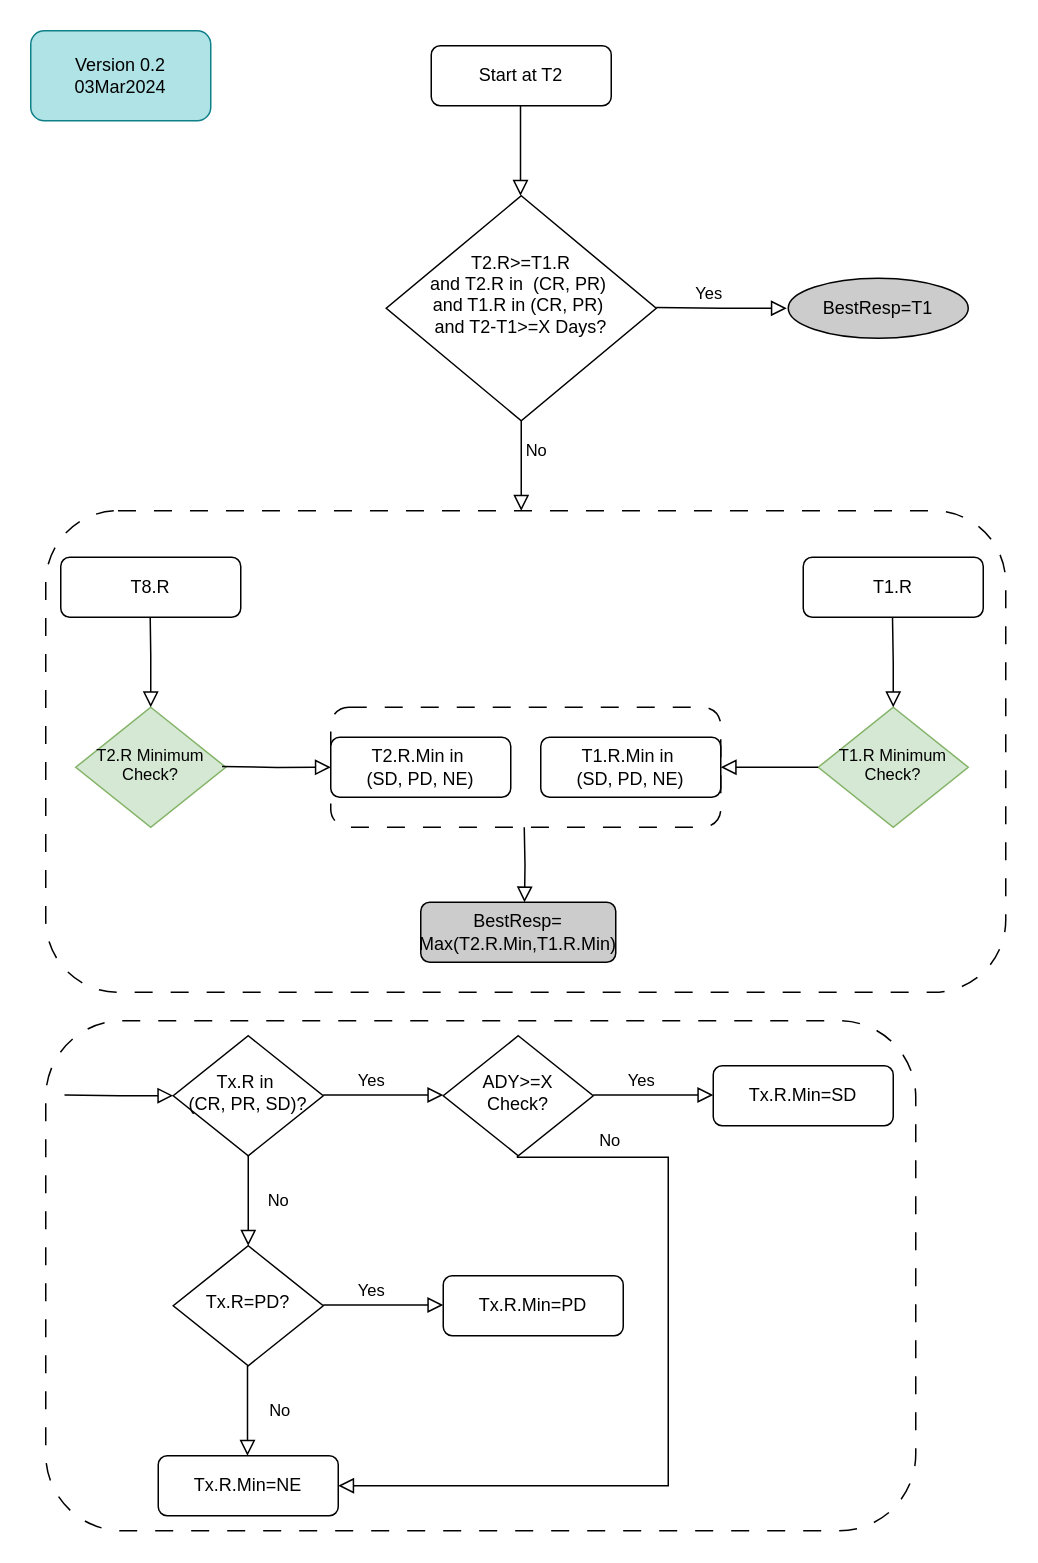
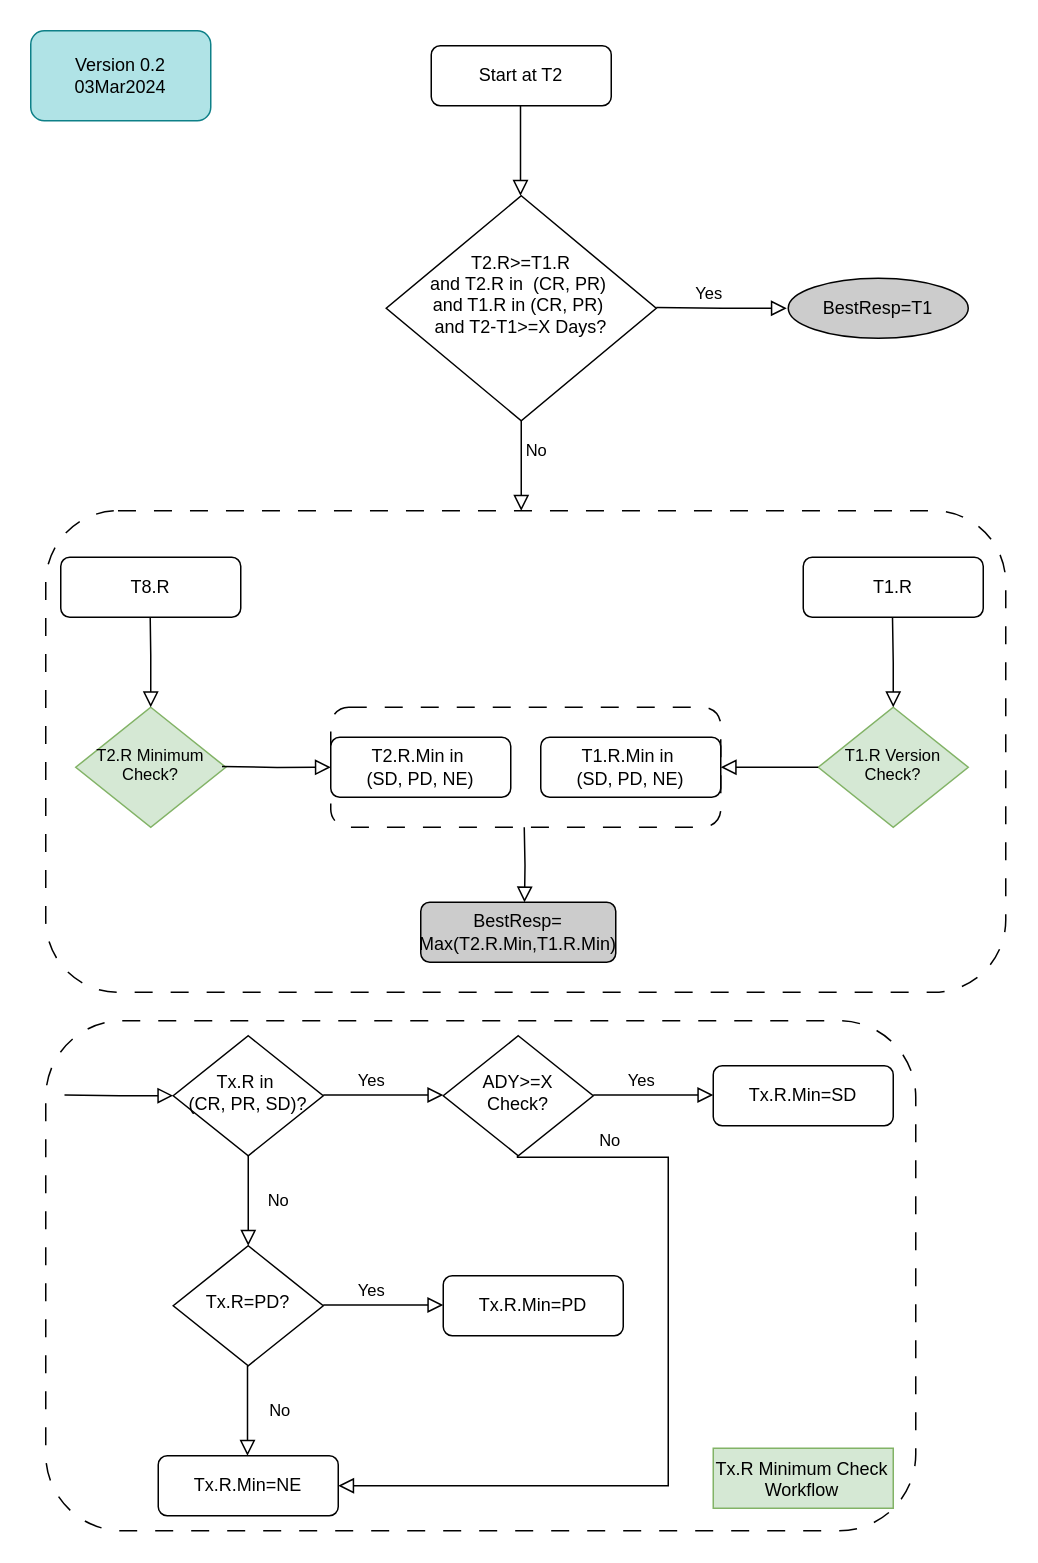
node "T1.R Minimum Check?": label "T1.R Minimum Check?" -> "T1.R Version Check?"
node "Tx.R Minimum Check Workflow": added
